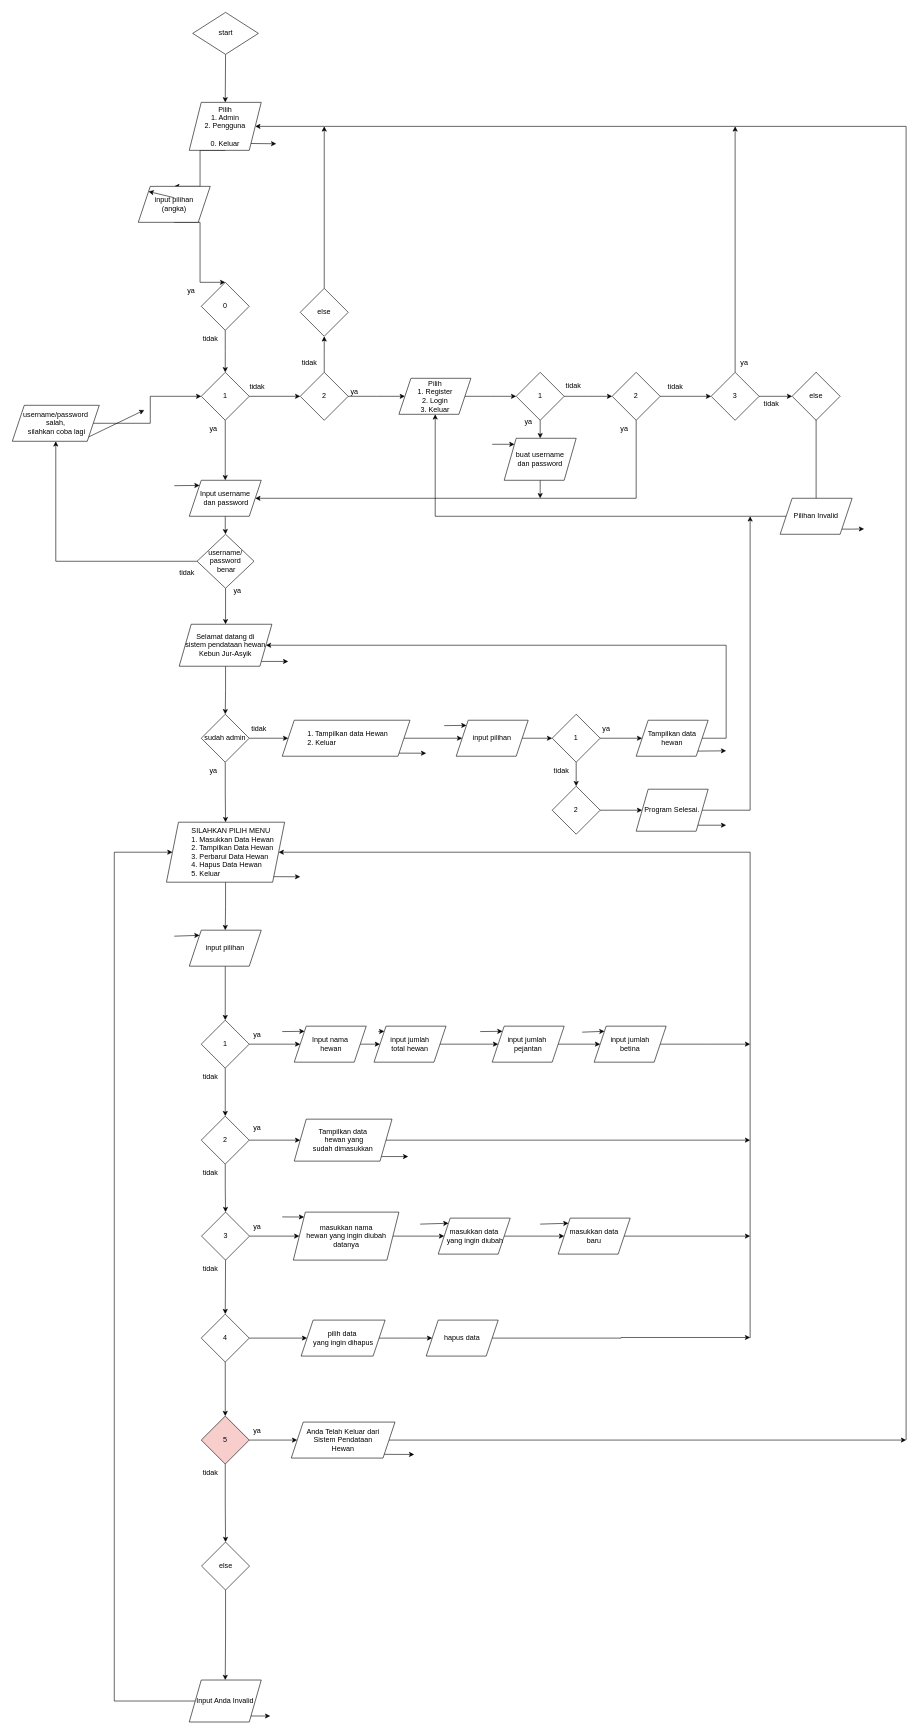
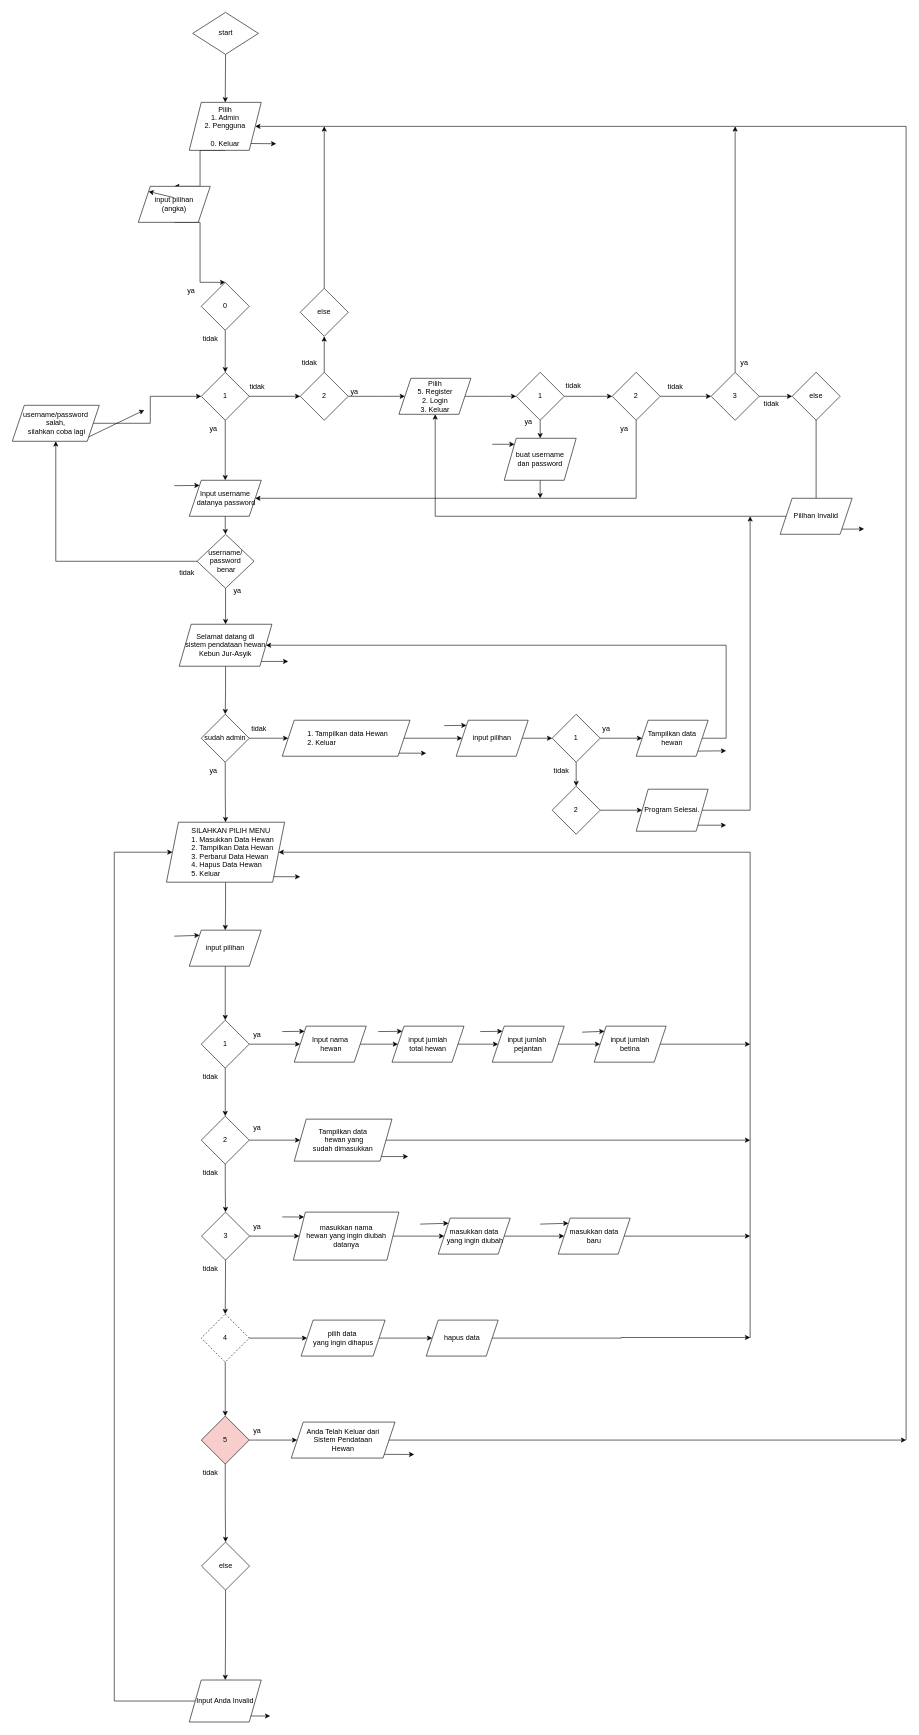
node "Pilih 1. Register 2. Login 3. Keluar": label "Pilih 1. Register 2. Login 3. Keluar" -> "Pilih 5. Register 2. Login 3. Keluar"
node "Input username dan password": label "Input username dan password" -> "Input username datanya password"
node "input jumlah total hewan": moved (410, 1044) -> (428, 1044)
node "4": style solid -> dashed
